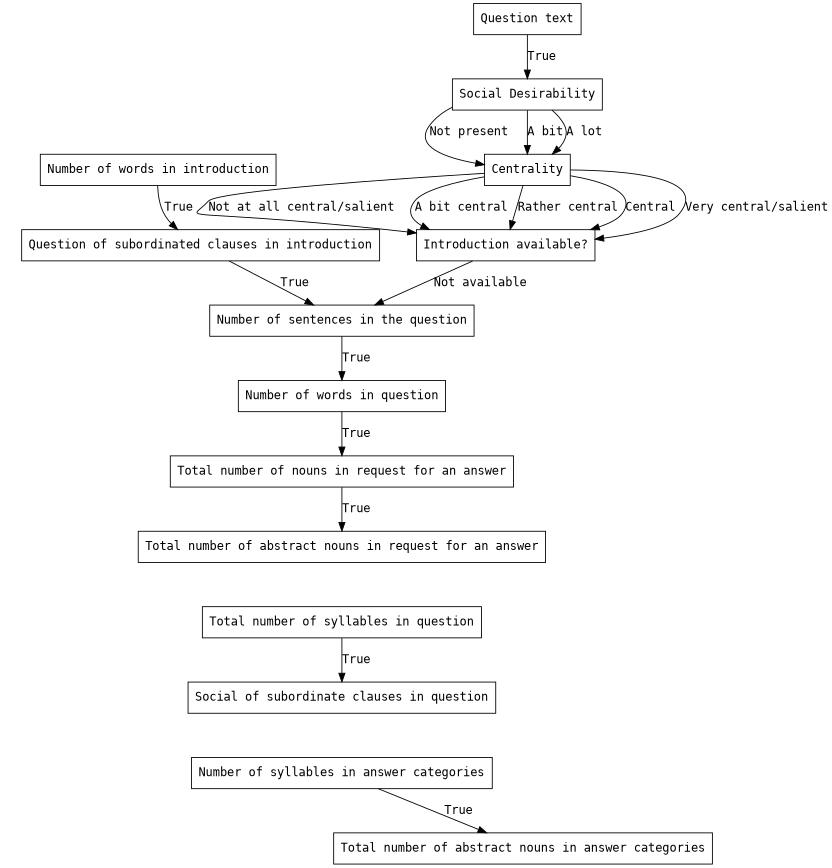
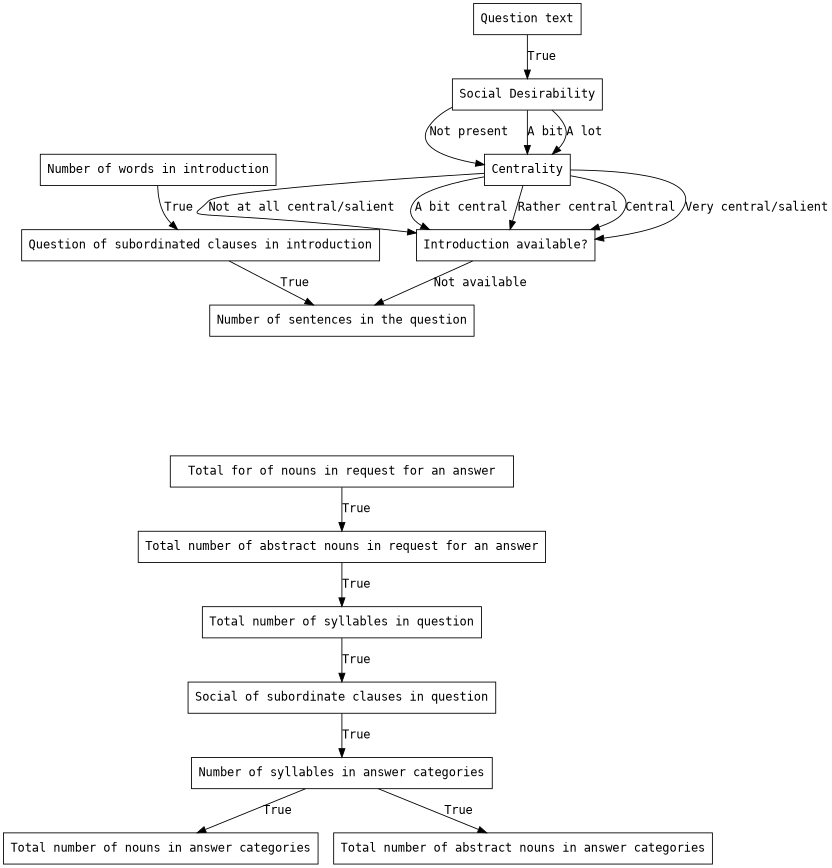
node "Number of words in question": removed
node "Total number of nouns in request for an answer": label "Total number of nouns in request for an answer" -> "Total for of nouns in request for an answer"
edge "Total number of abstract nouns in request for an answer" -> "Total number of syllables in question": added, label "True"
edge "Social of subordinate clauses in question" -> "Number of syllables in answer categories": added, label "True"
node "Total number of nouns in answer categories": added
